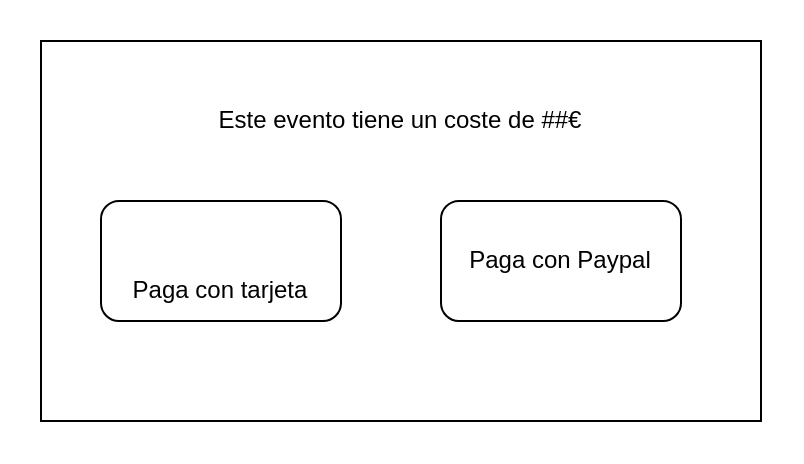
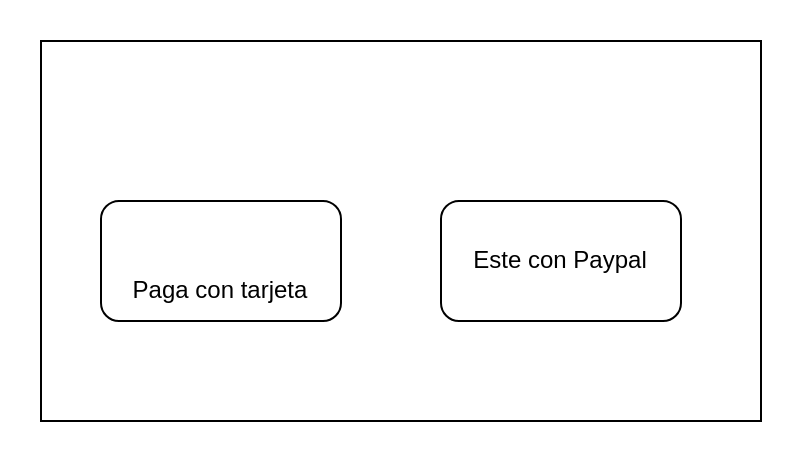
node "Este evento tiene un coste de ##€": removed
node "Paga con Paypal": label "Paga con Paypal" -> "Este con Paypal"
